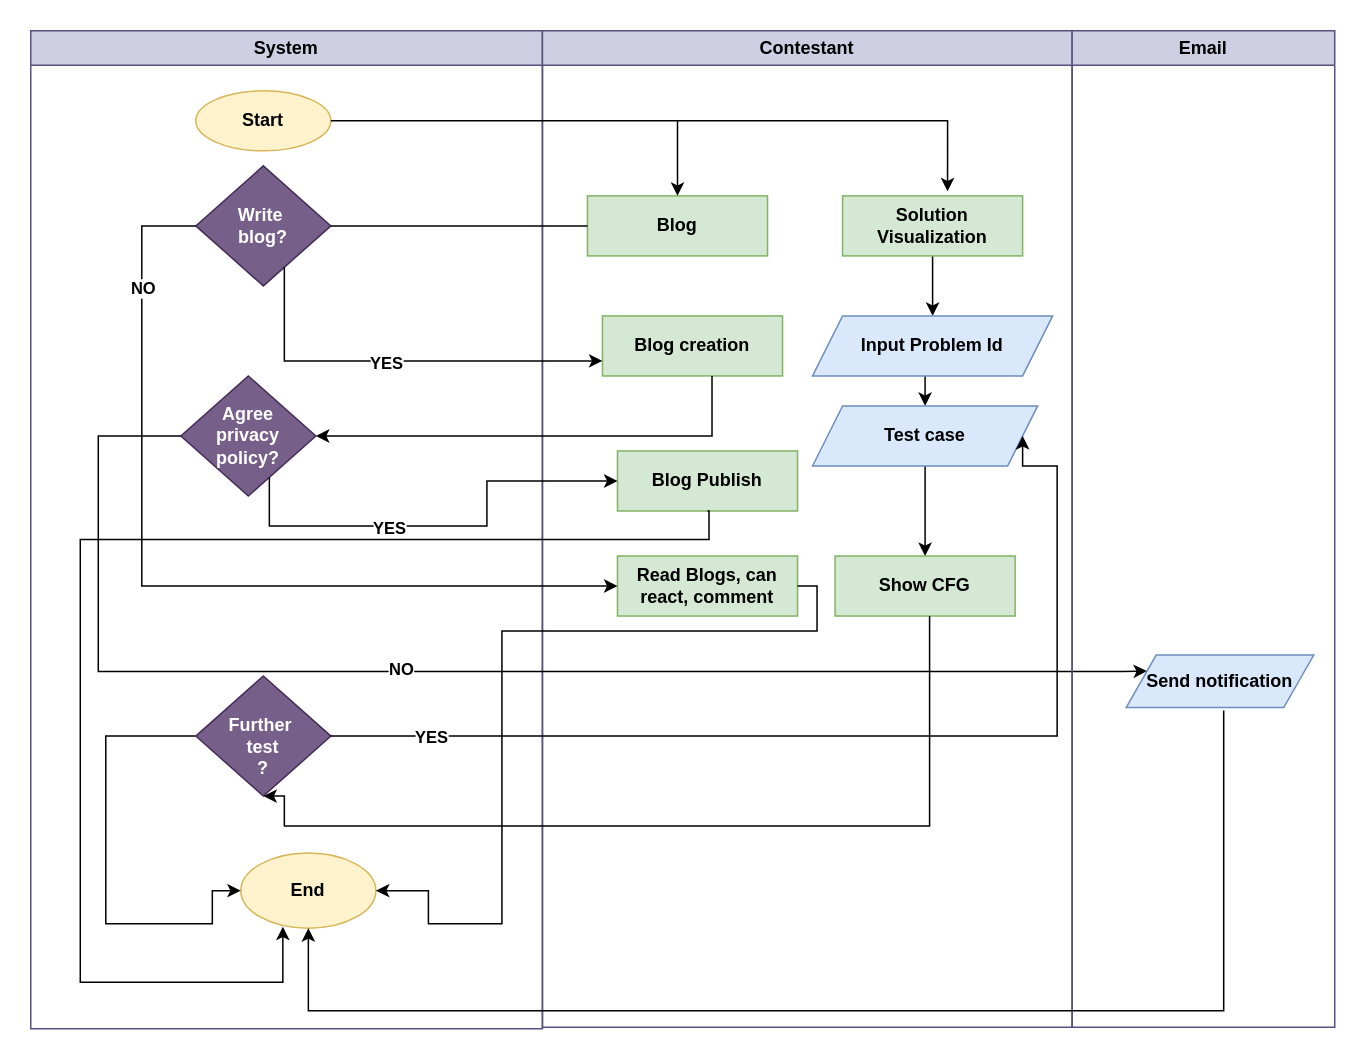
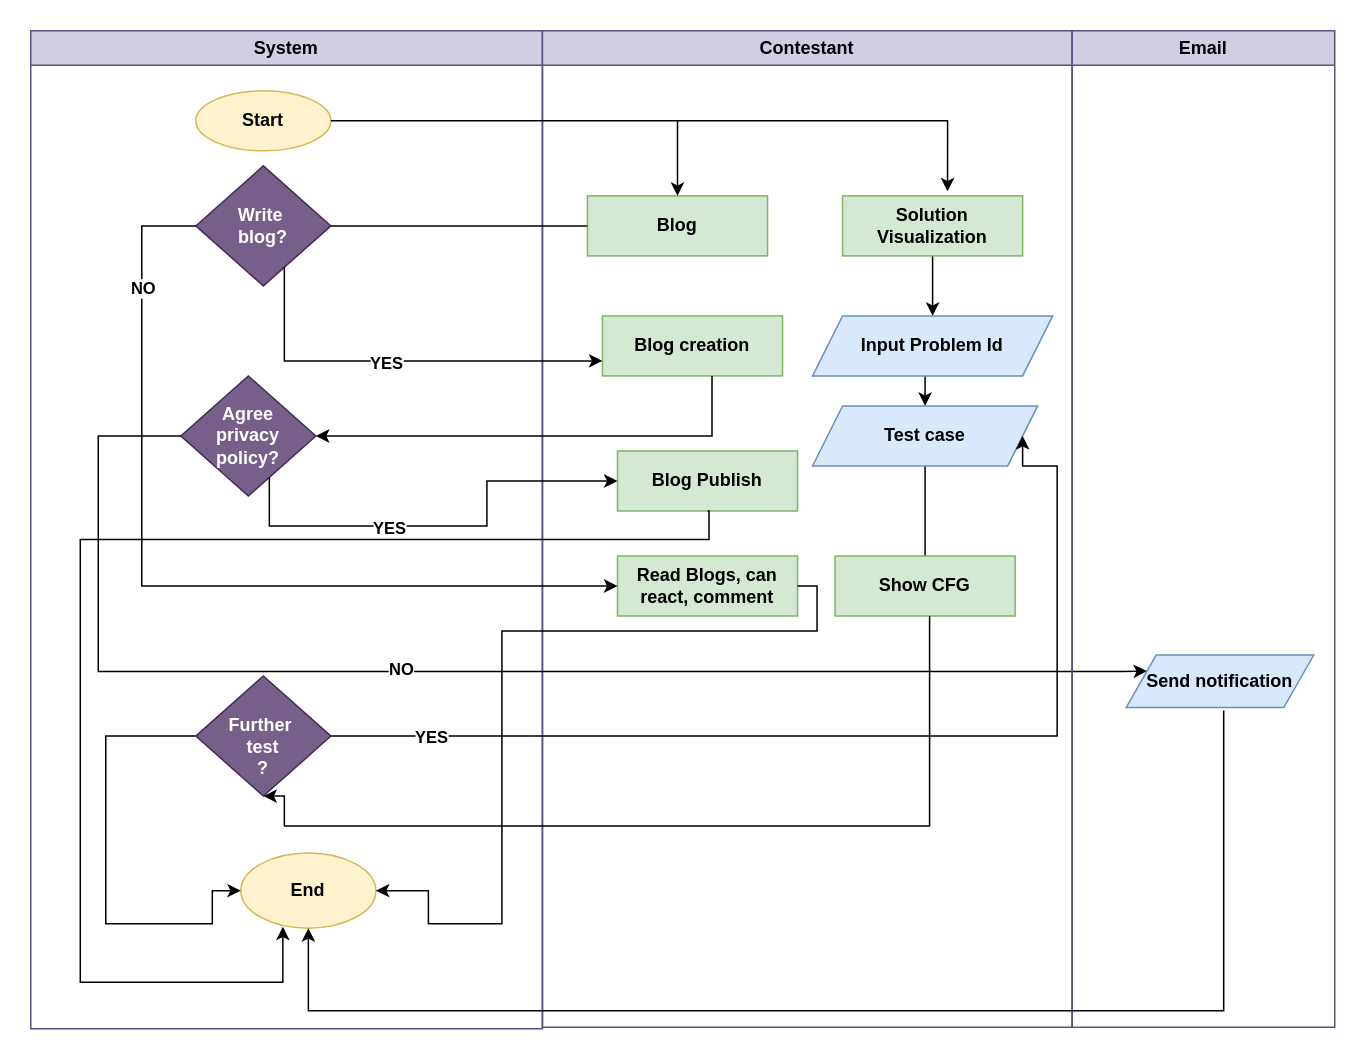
edge "Test case" -> "Show CFG": arrowhead classic -> none
